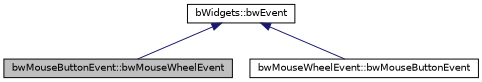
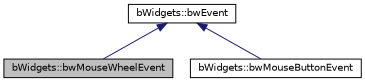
node "bwMouseButtonEvent::bwMouseWheelEvent": label "bwMouseButtonEvent::bwMouseWheelEvent" -> "bWidgets::bwMouseWheelEvent"
node "bwMouseWheelEvent::bwMouseButtonEvent": label "bwMouseWheelEvent::bwMouseButtonEvent" -> "bWidgets::bwMouseButtonEvent"
